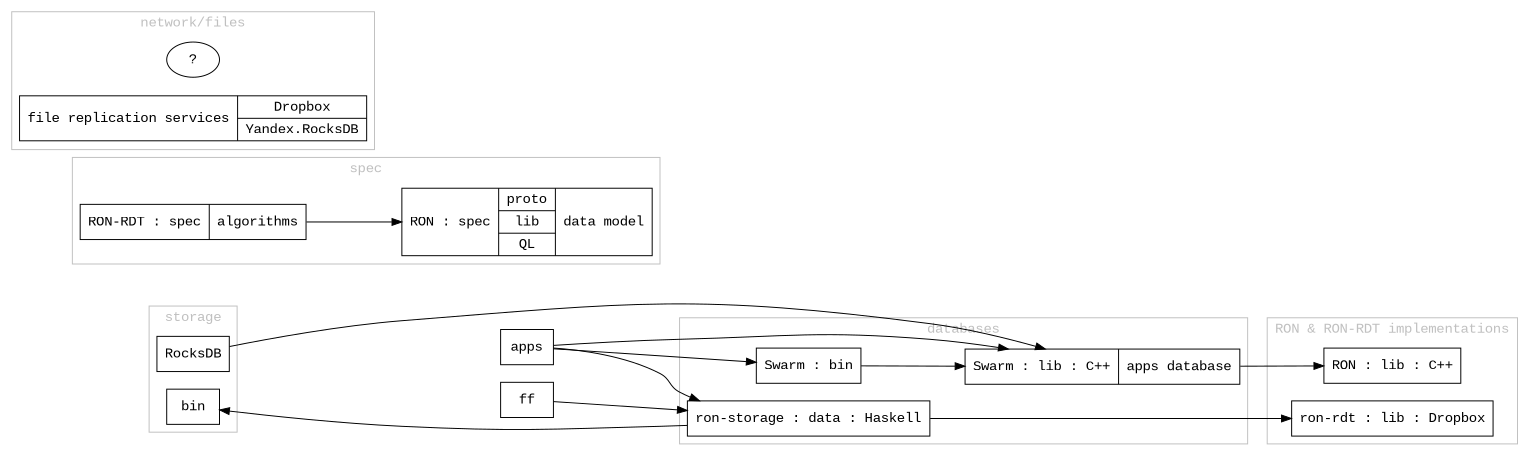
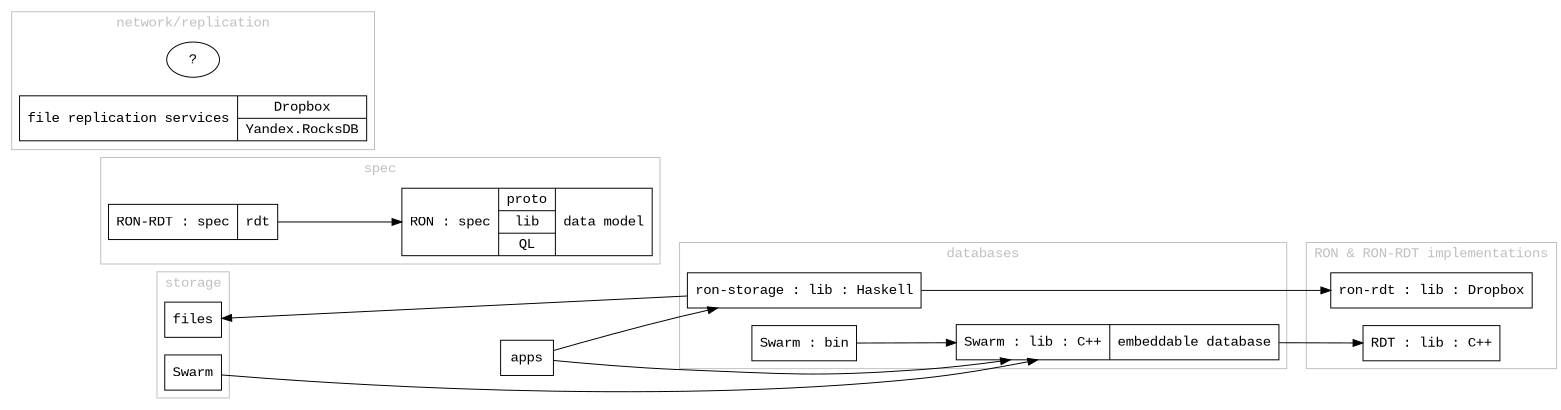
cluster "network/files": label "network/files" -> "network/replication"
node "RON-RDT : spec": text "algorithms" -> "rdt"
node "RocksDB": label "RocksDB" -> "Swarm"
edge "apps" -> "Swarm : bin": removed
node "Swarm : lib : C++": text "apps database" -> "embeddable database"
node "RON : lib : C++": label "RON : lib : C++" -> "RDT : lib : C++"
node "ff": removed
node "bin": label "bin" -> "files"
node "ron-storage : data : Haskell": label "ron-storage : data : Haskell" -> "ron-storage : lib : Haskell"
